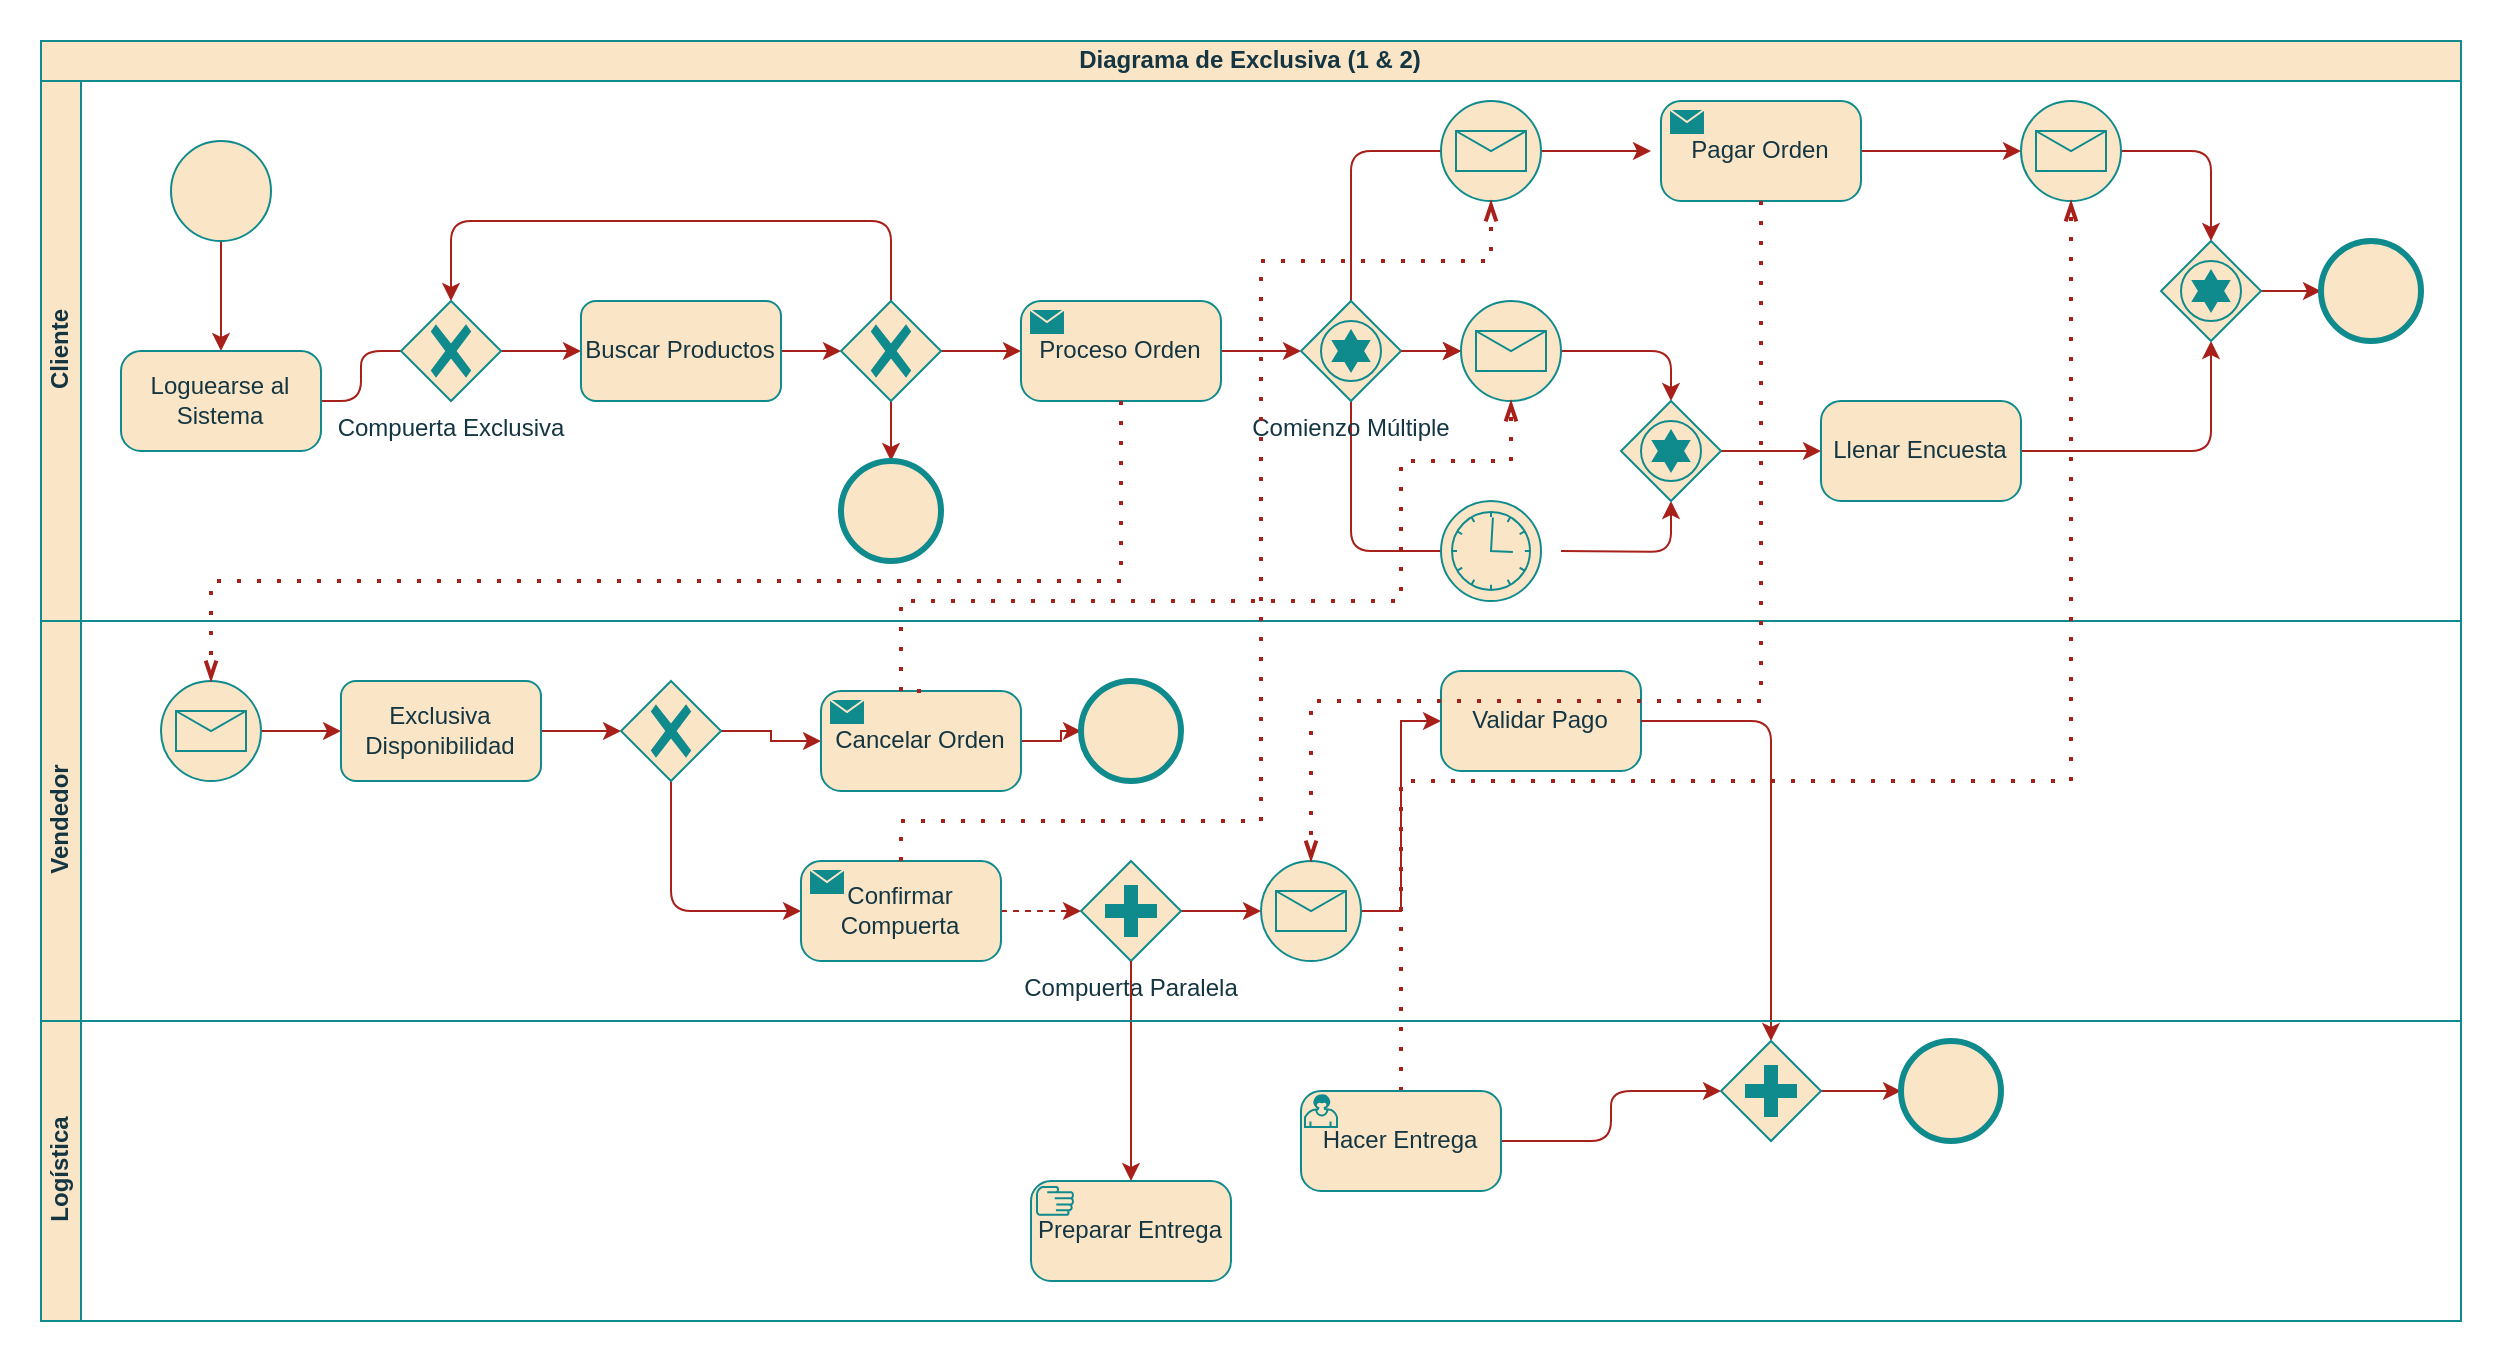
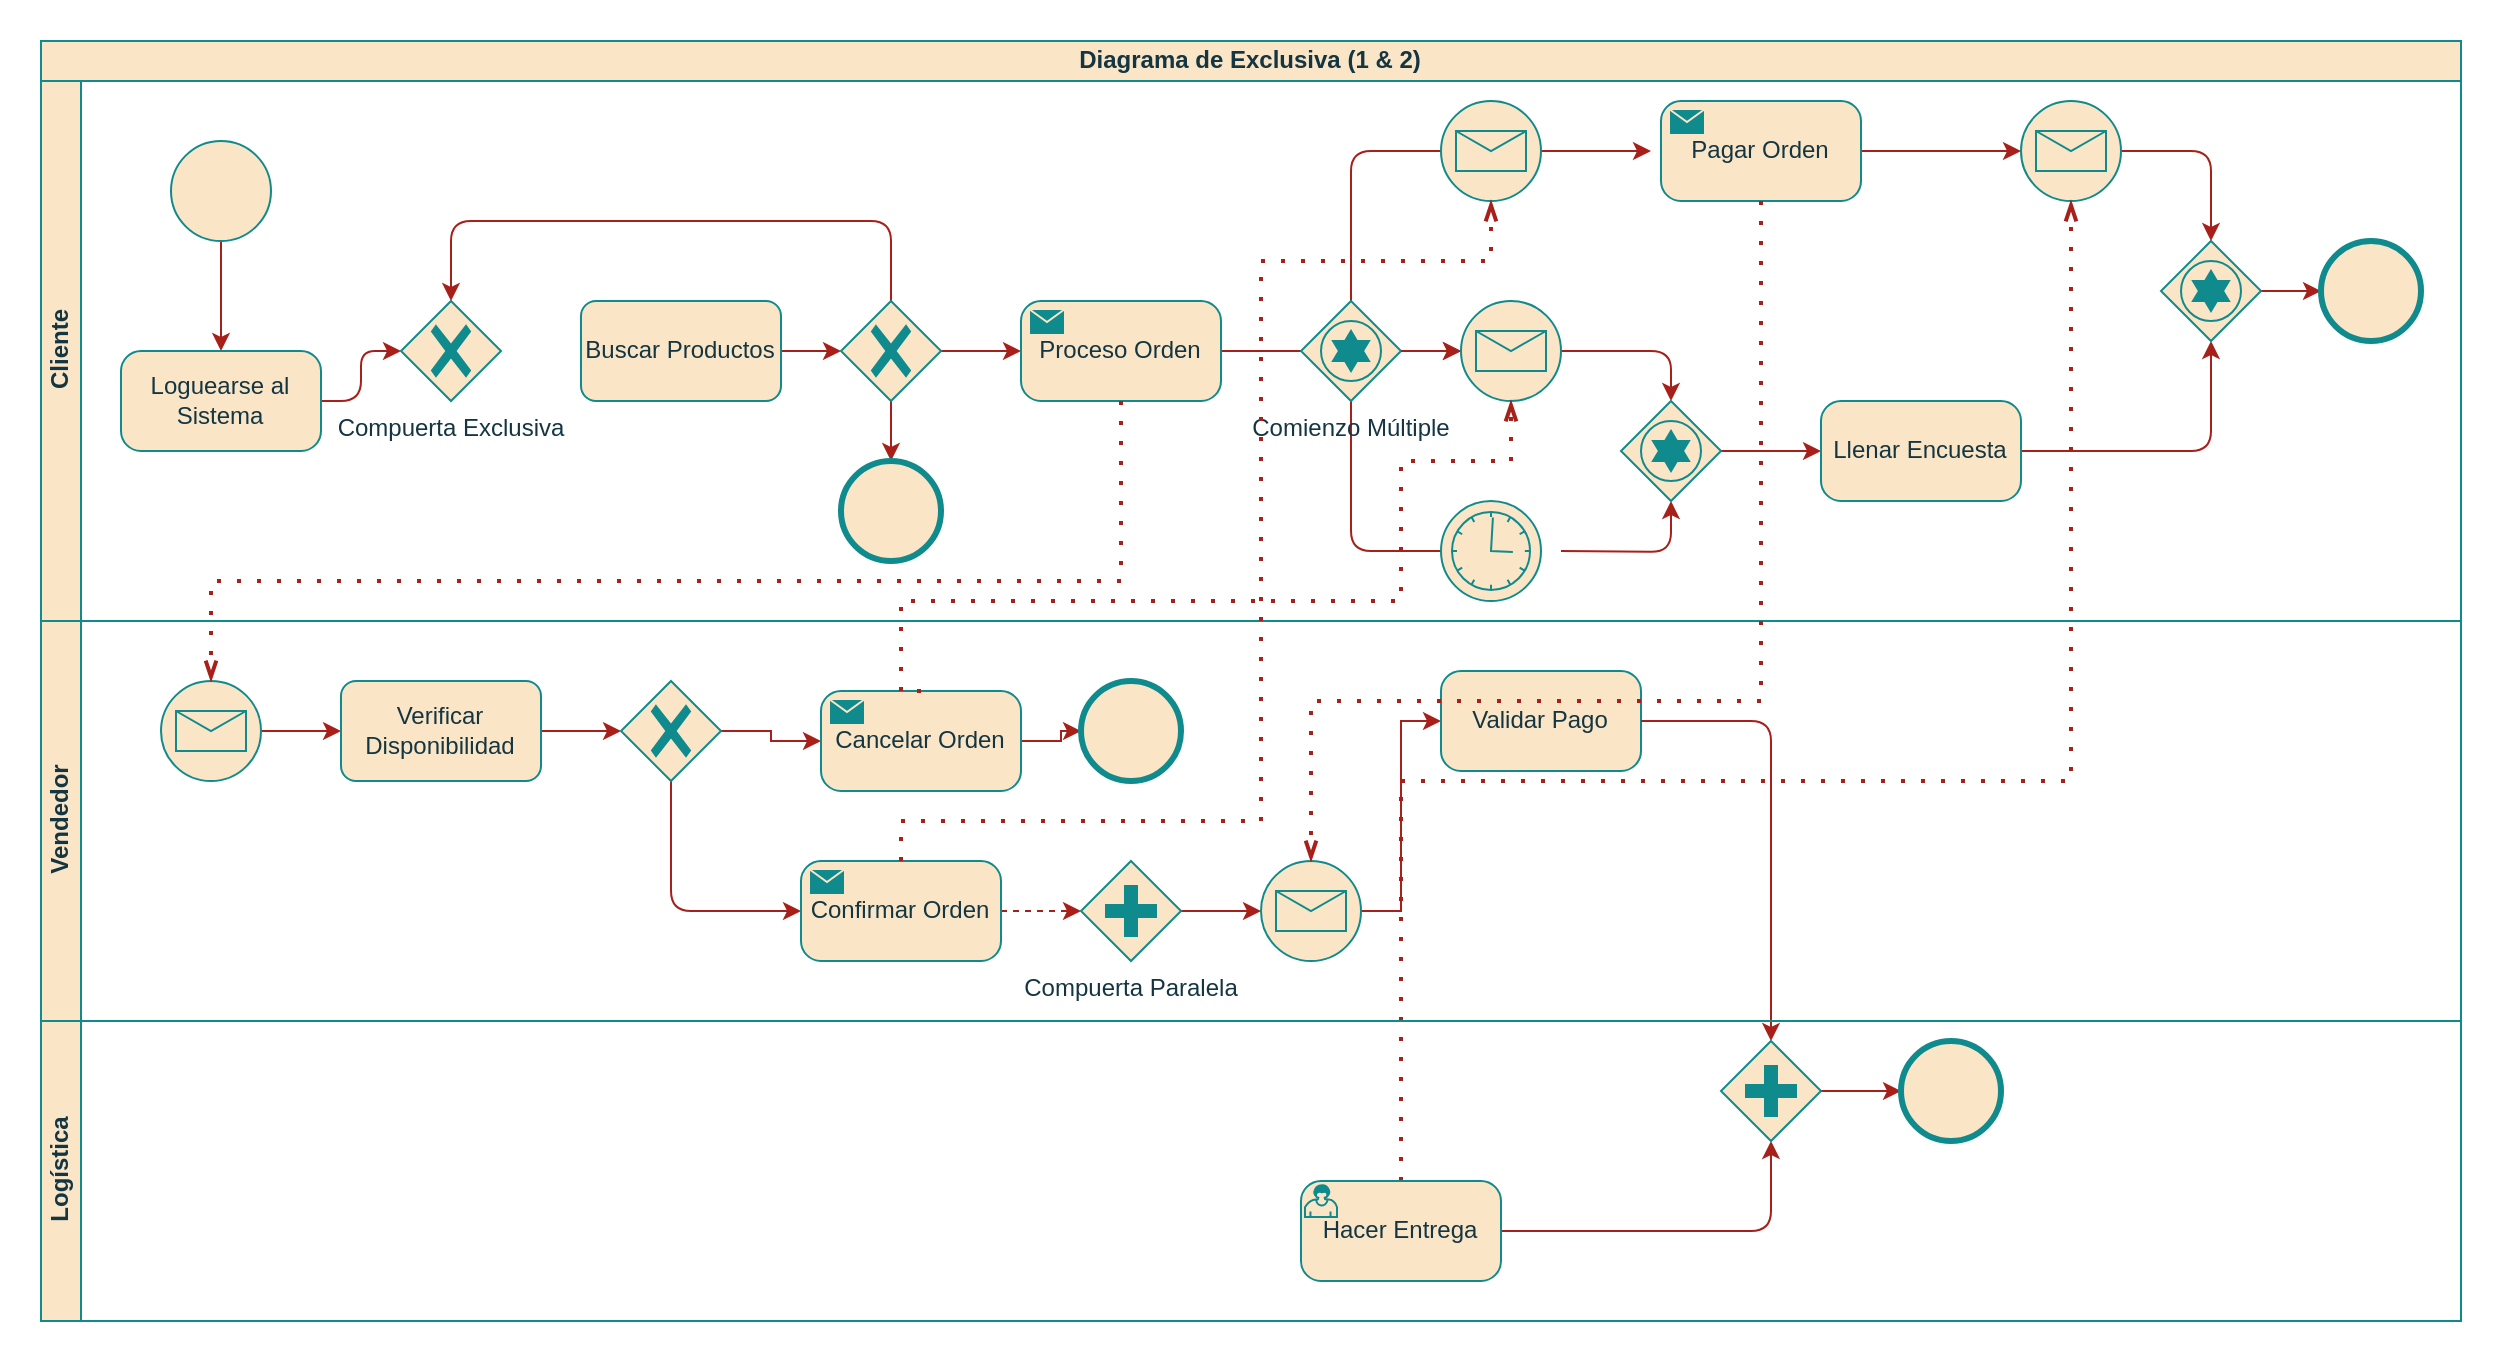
edge "Compuerta Exclusiva" -- "Loguearse al Sistema": arrowhead none -> classic
edge "Compuerta Exclusiva" -> "Buscar Productos": removed
edge "Proceso Orden" -> "Comienzo Múltiple": arrowhead classic -> none
node "Exclusiva Disponibilidad": label "Exclusiva Disponibilidad" -> "Verificar Disponibilidad"
node "Confirmar Compuerta": label "Confirmar Compuerta" -> "Confirmar Orden"
edge "Compuerta Paralela" -> "Preparar Entrega": removed
node "Hacer Entrega": moved (1401, 1141) -> (1401, 1231)
node "Preparar Entrega": removed
